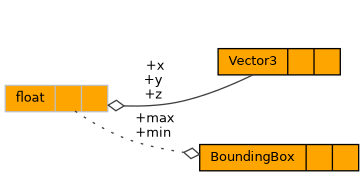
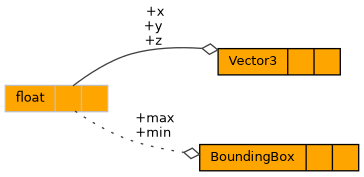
edge "Vector3" -> "float": reversed
